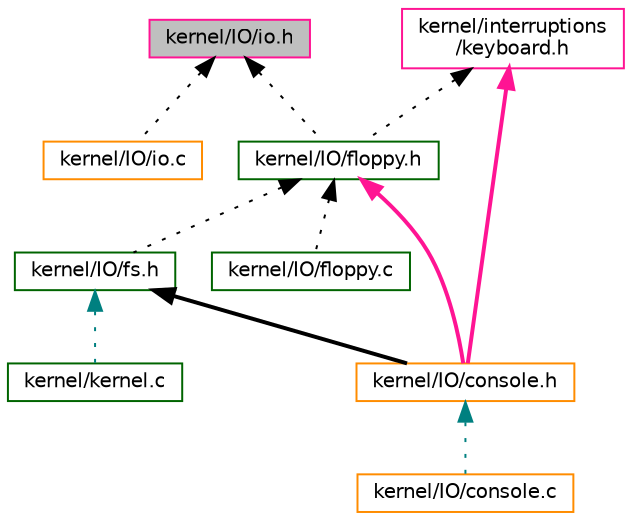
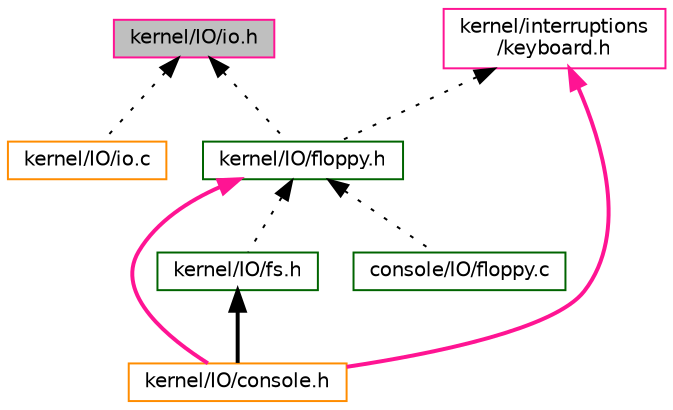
node "kernel/IO/floppy.c": label "kernel/IO/floppy.c" -> "console/IO/floppy.c"
node "kernel/kernel.c": removed
node "kernel/IO/console.c": removed
